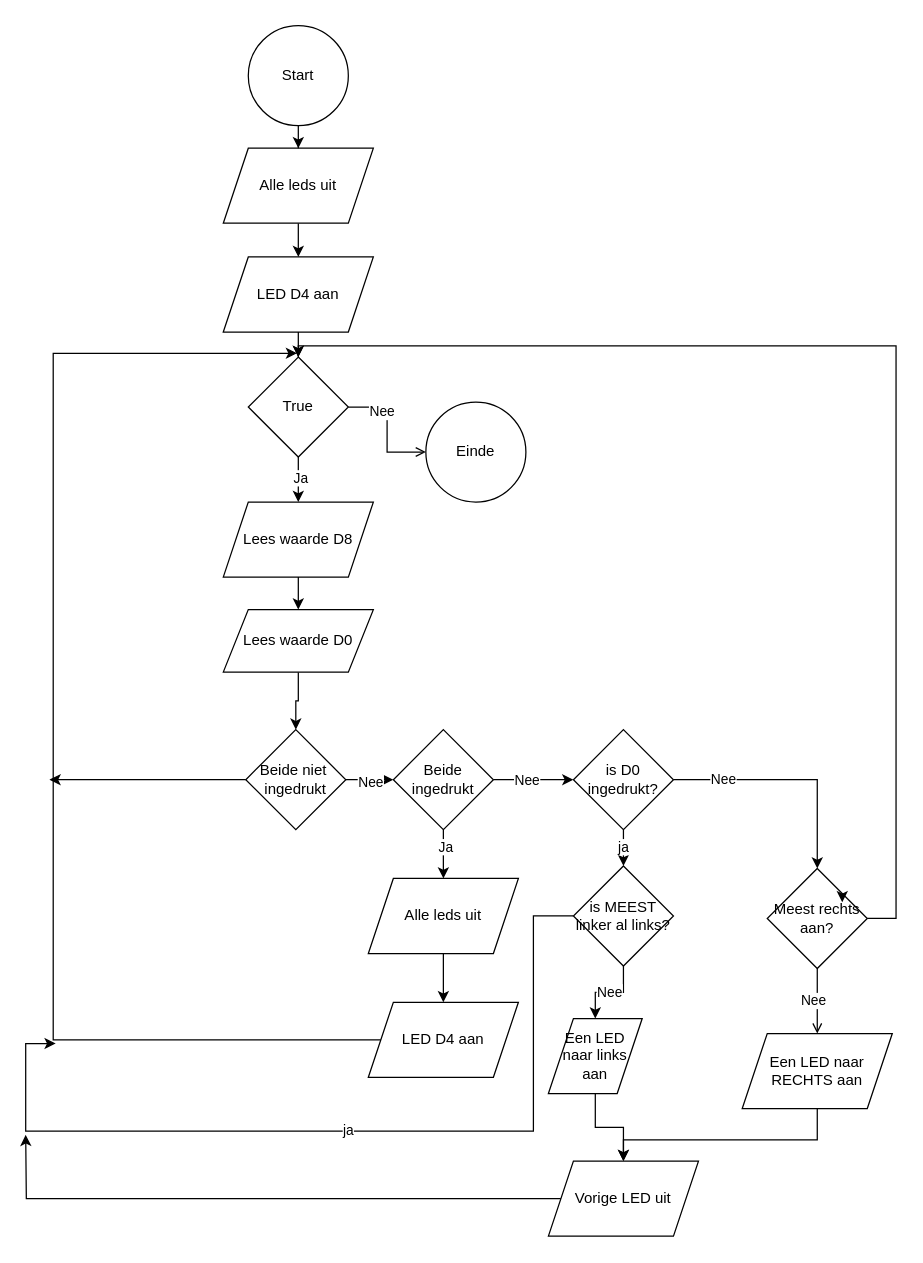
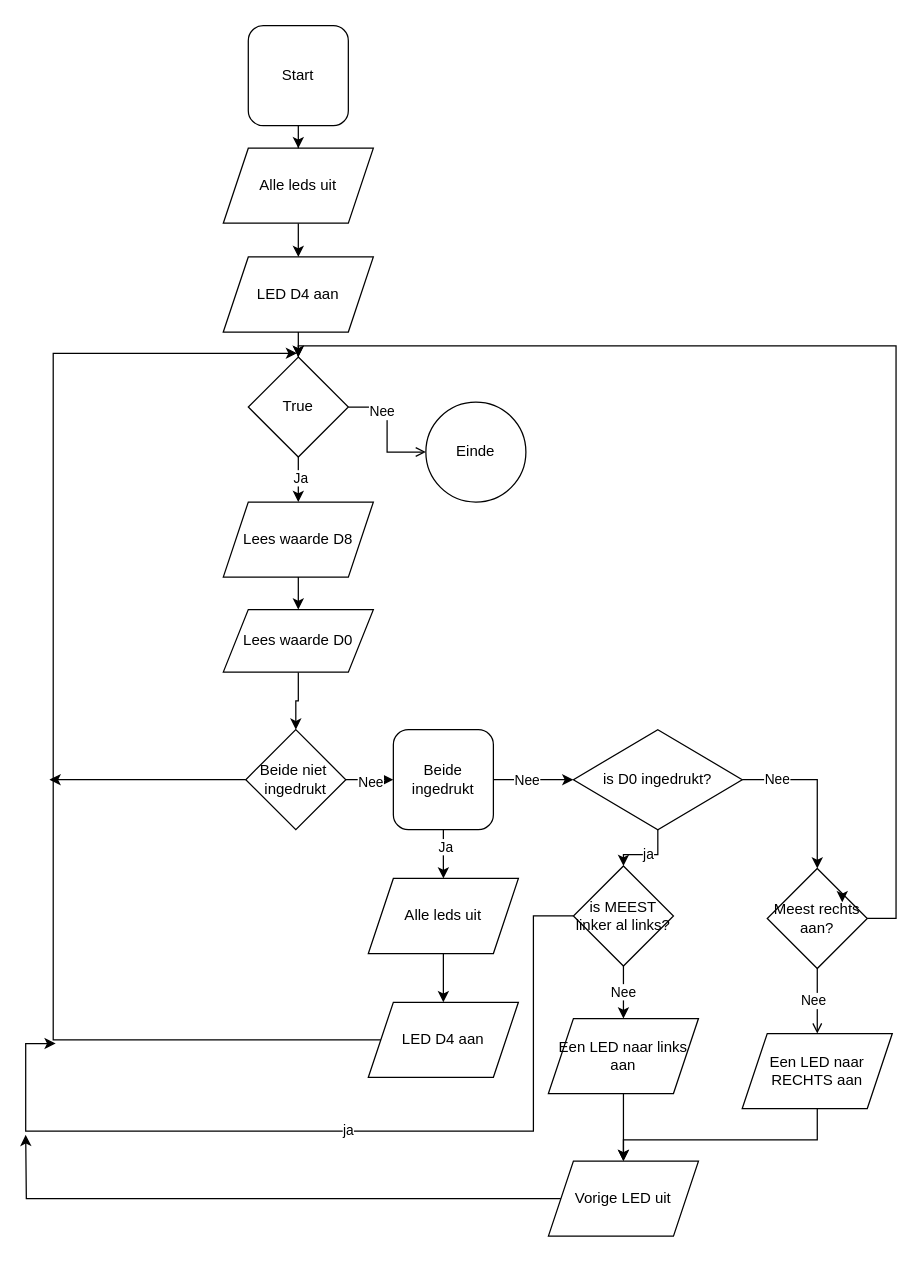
node "Start": shape ellipse -> rounded rectangle
node "Beide ingedrukt": shape diamond -> rounded rectangle
node "is D0 ingedrukt?": size 100x100 -> 169x100
node "Een LED naar links aan": size 94x75 -> 150x75
